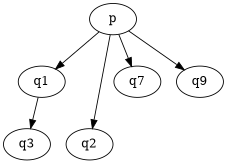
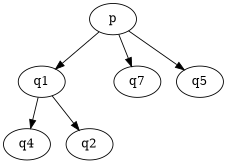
edge "p" -> "q2": now "q1" -> "q2"
node "q9": label "q9" -> "q5"
node "q3": label "q3" -> "q4"
